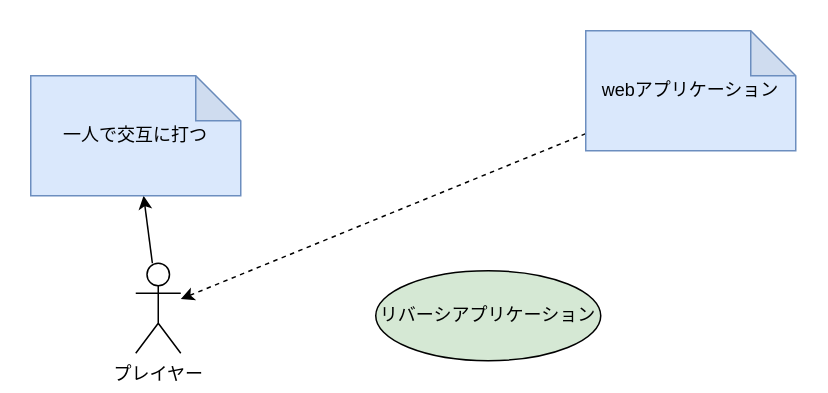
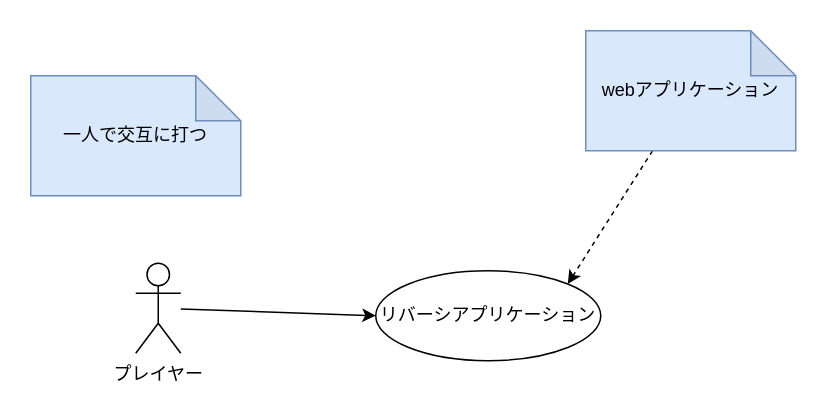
edge "webアプリケーション" -> "プレイヤー": now "webアプリケーション" -> "リバーシアプリケーション"
edge "プレイヤー" -> "一人で交互に打つ": now "プレイヤー" -> "リバーシアプリケーション"
node "リバーシアプリケーション": fillcolor #d5e8d4 -> #ffffff
